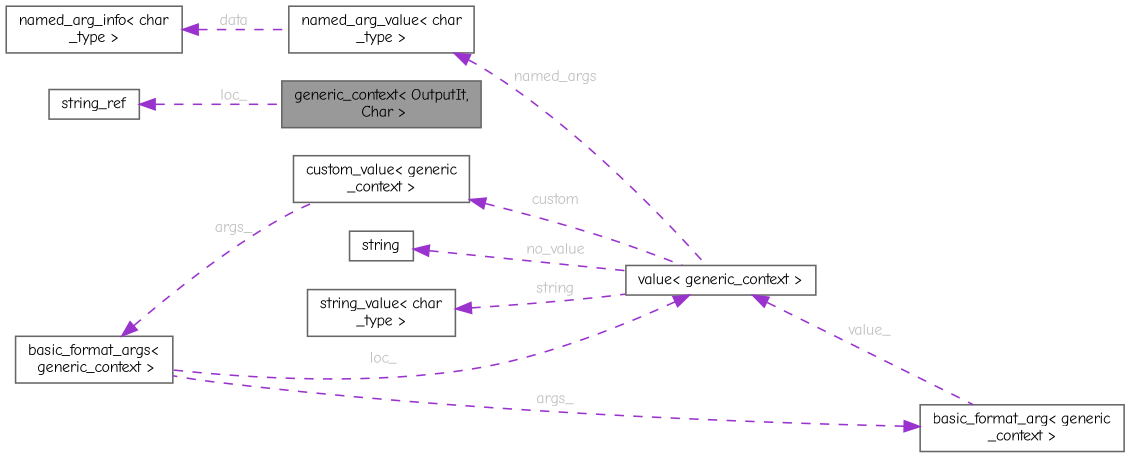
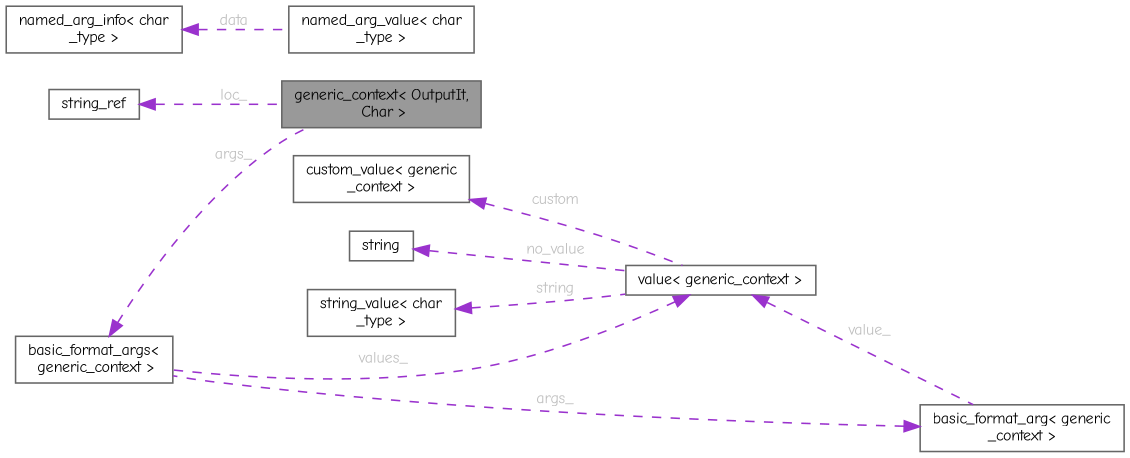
edge "value< generic_context >" -> "named_arg_value< char _type >": removed, label "named_args"
edge "custom_value< generic _context >" -> "basic_format_args< generic_context >": now "generic_context< OutputIt, Char >" -> "basic_format_args< generic_context >"
edge "basic_format_args< generic_context >" -> "value< generic_context >": label " loc_" -> " values_"
